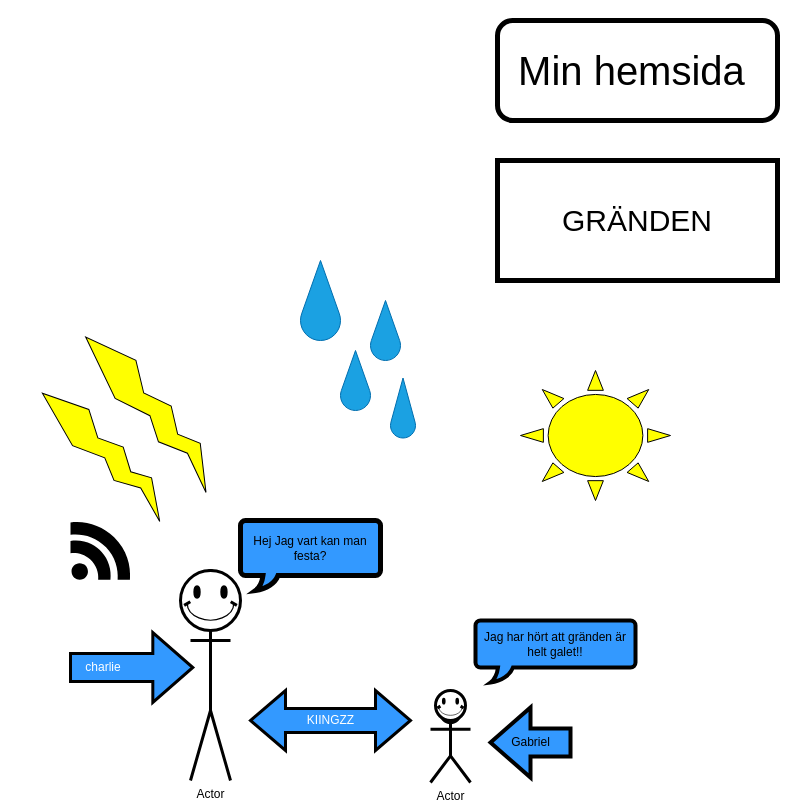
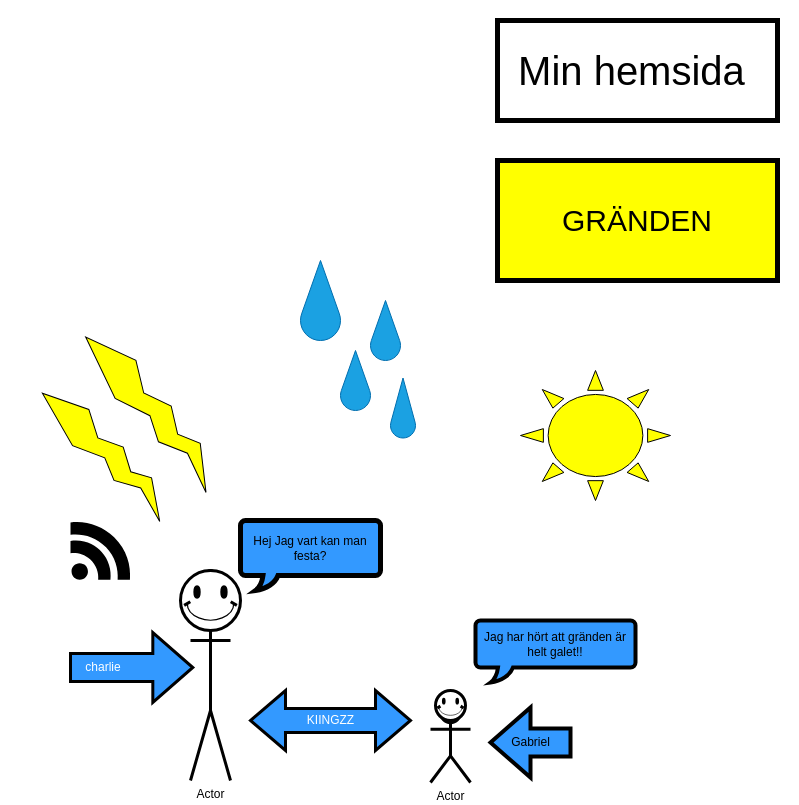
node "Min hemsida": shape rounded rectangle -> rectangle
node "GRÄNDEN": fillcolor #ffffff -> #ffff00
